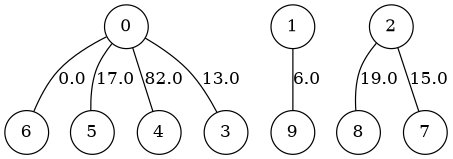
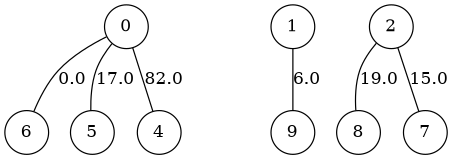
node "3": removed
